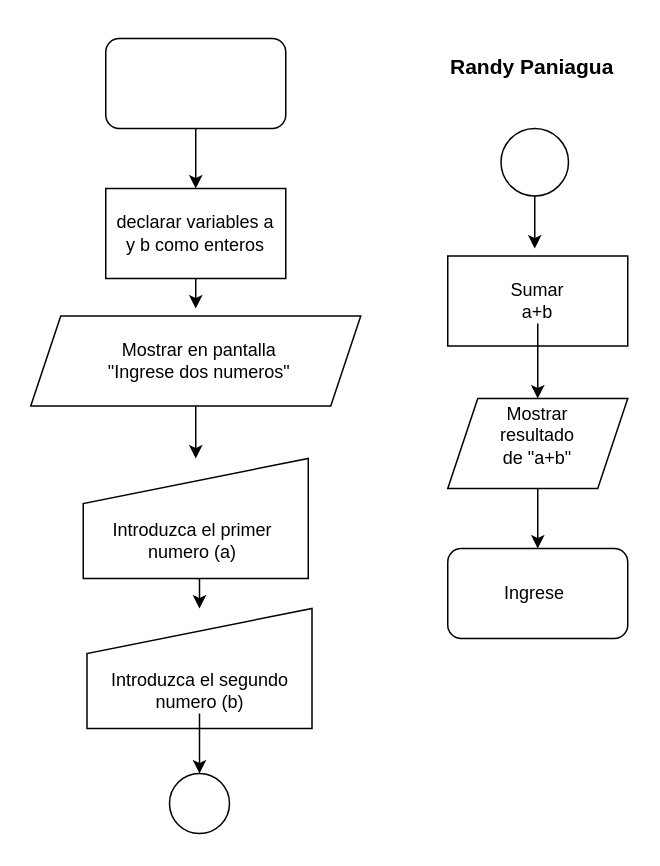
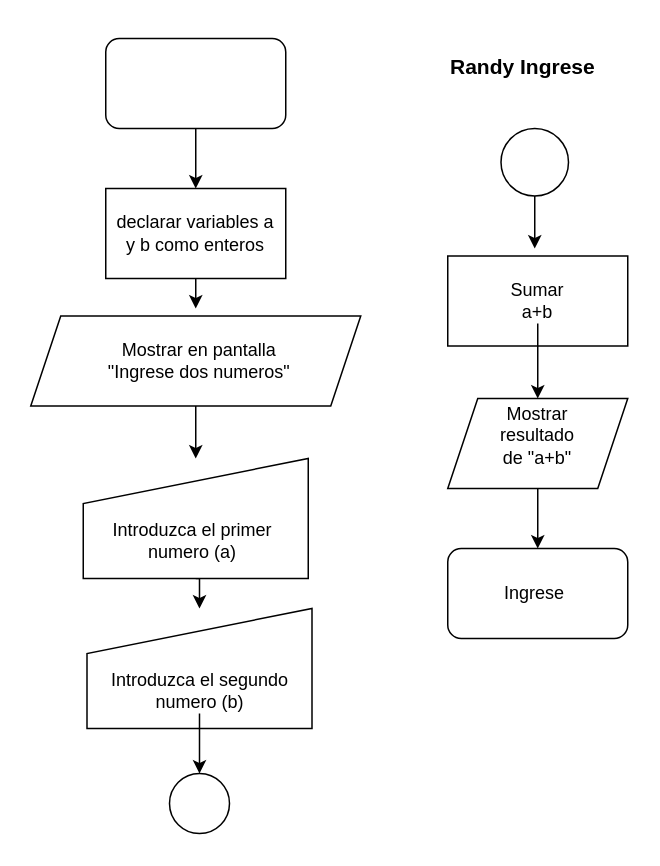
node "Randy Paniagua": label "Randy Paniagua" -> "Randy Ingrese"
